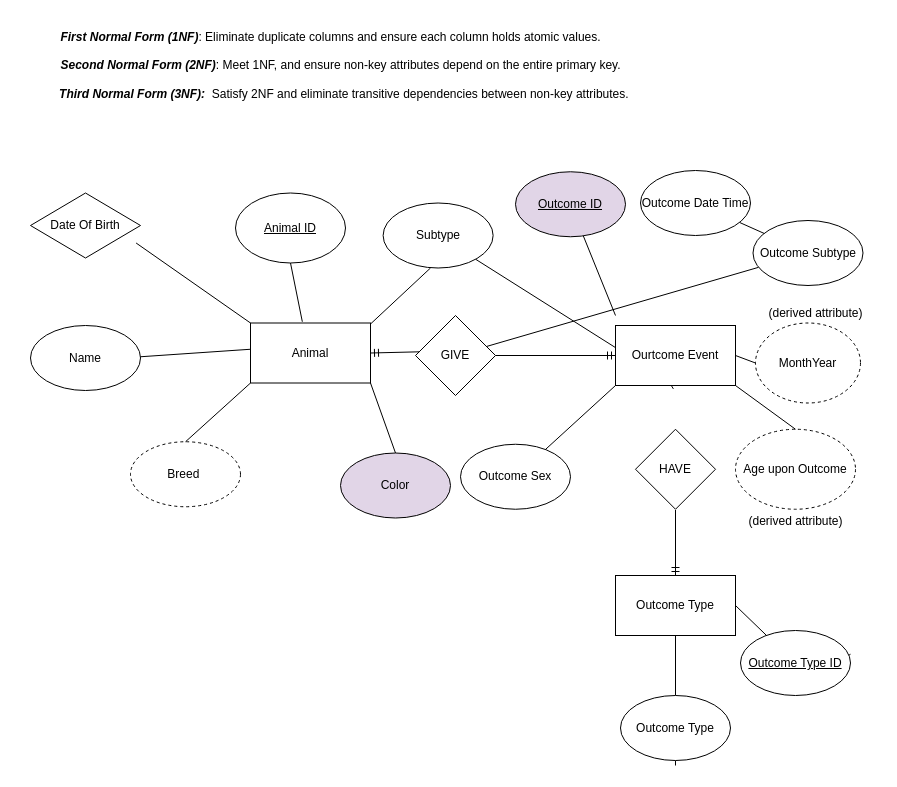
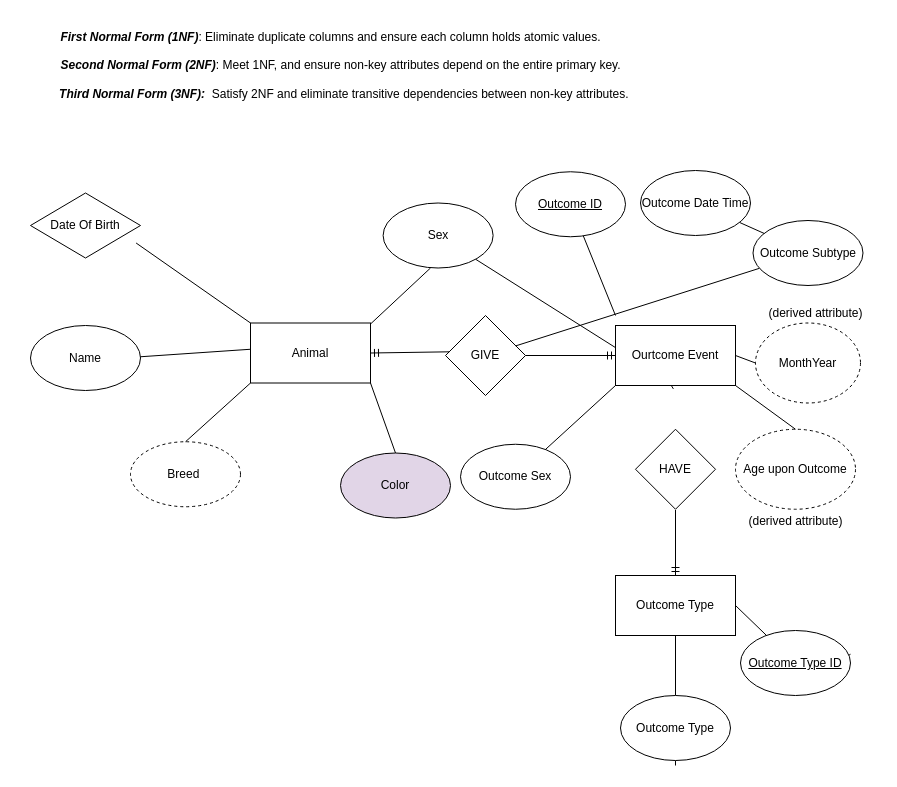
node "Outcome ID": fillcolor #e1d5e7 -> #ffffff
node "Animal ID": removed
node "Subtype": label "Subtype" -> "Sex"
edge "Animal ID" -- "Animal": removed
node "GIVE": moved (456, 356) -> (486, 356)
